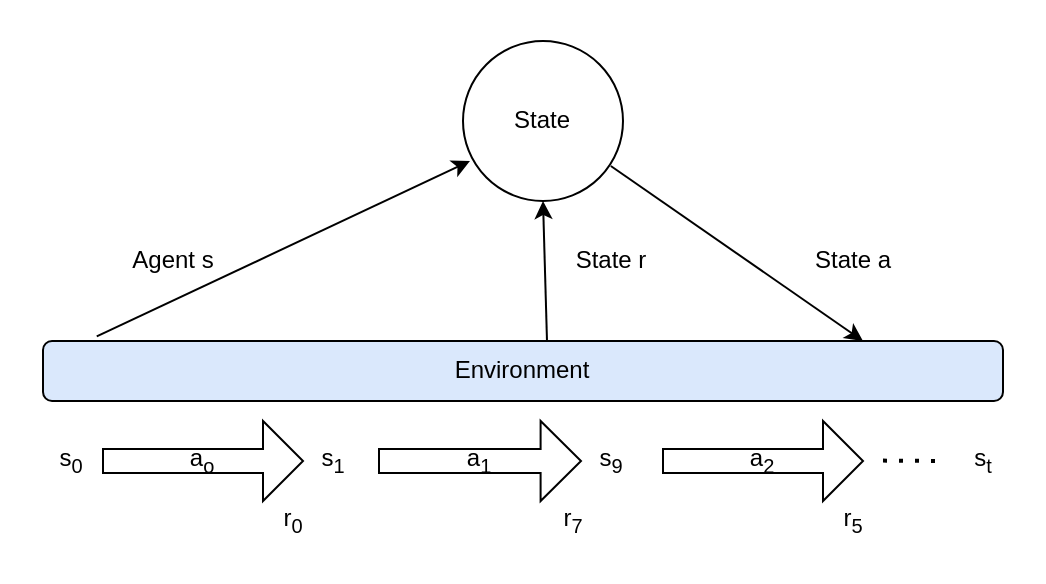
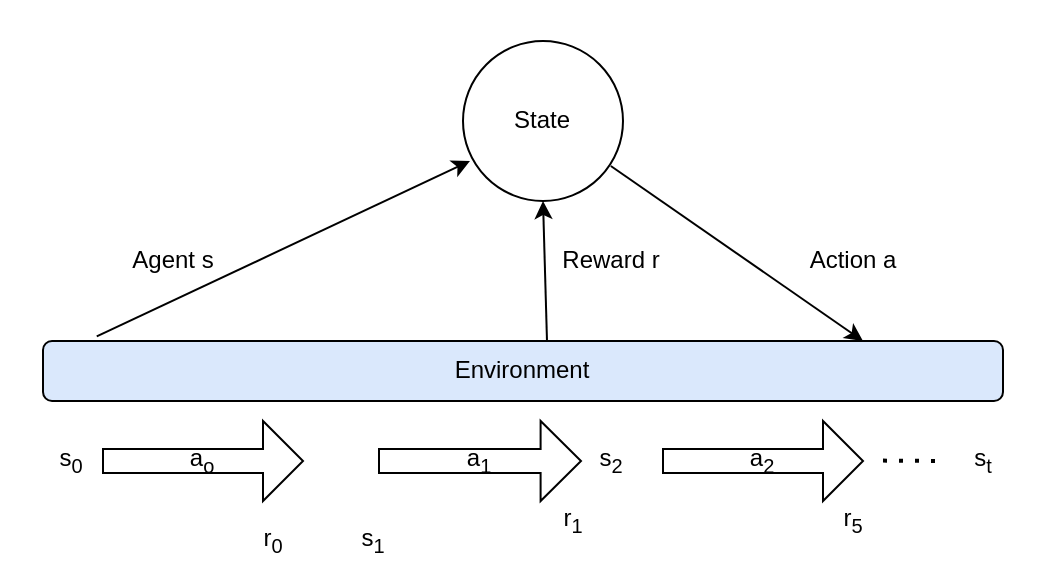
node "State r": label "State r" -> "Reward r"
node "State a": label "State a" -> "Action a"
node "s1": moved (333, 461) -> (373, 541)
node "s9": label "s9" -> "s2"
node "r0": moved (293, 521) -> (273, 541)
node "r7": label "r7" -> "r1"
